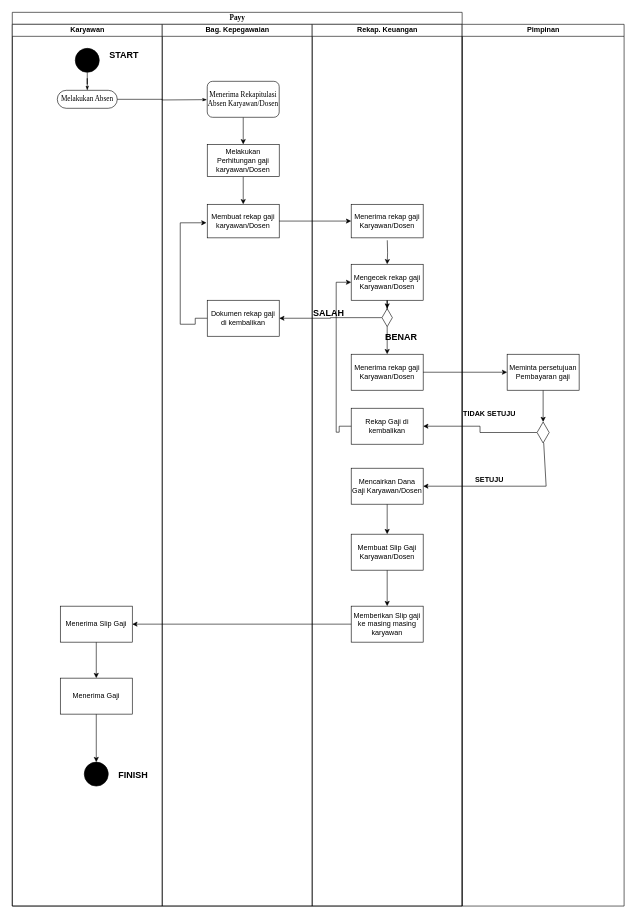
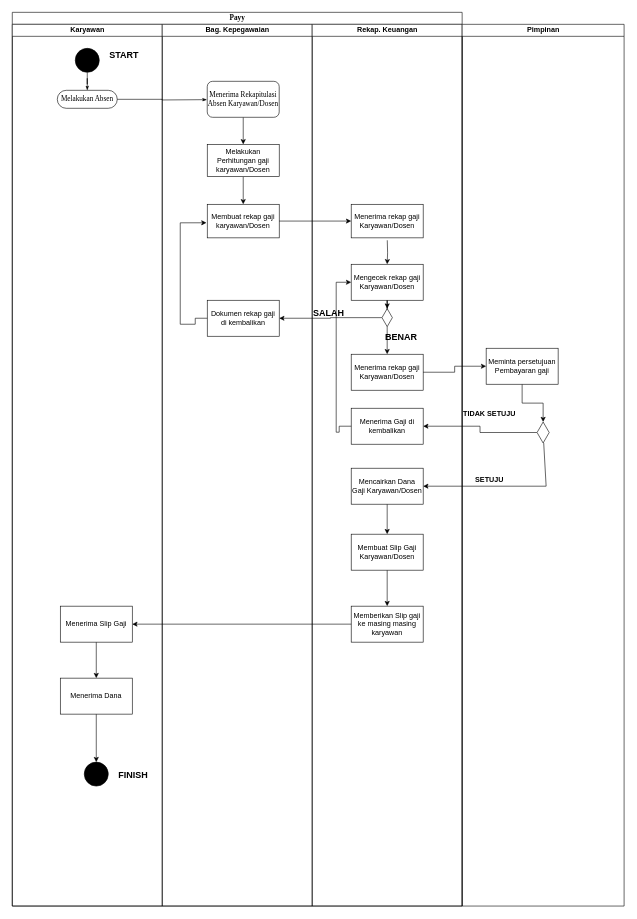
node "Meminta persetujuan Pembayaran gaji": moved (543, 372) -> (522, 366)
node "Rekap Gaji di kembalikan": label "Rekap Gaji di kembalikan" -> "Menerima Gaji di kembalikan"
node "Menerima Gaji": label "Menerima Gaji" -> "Menerima Dana"
